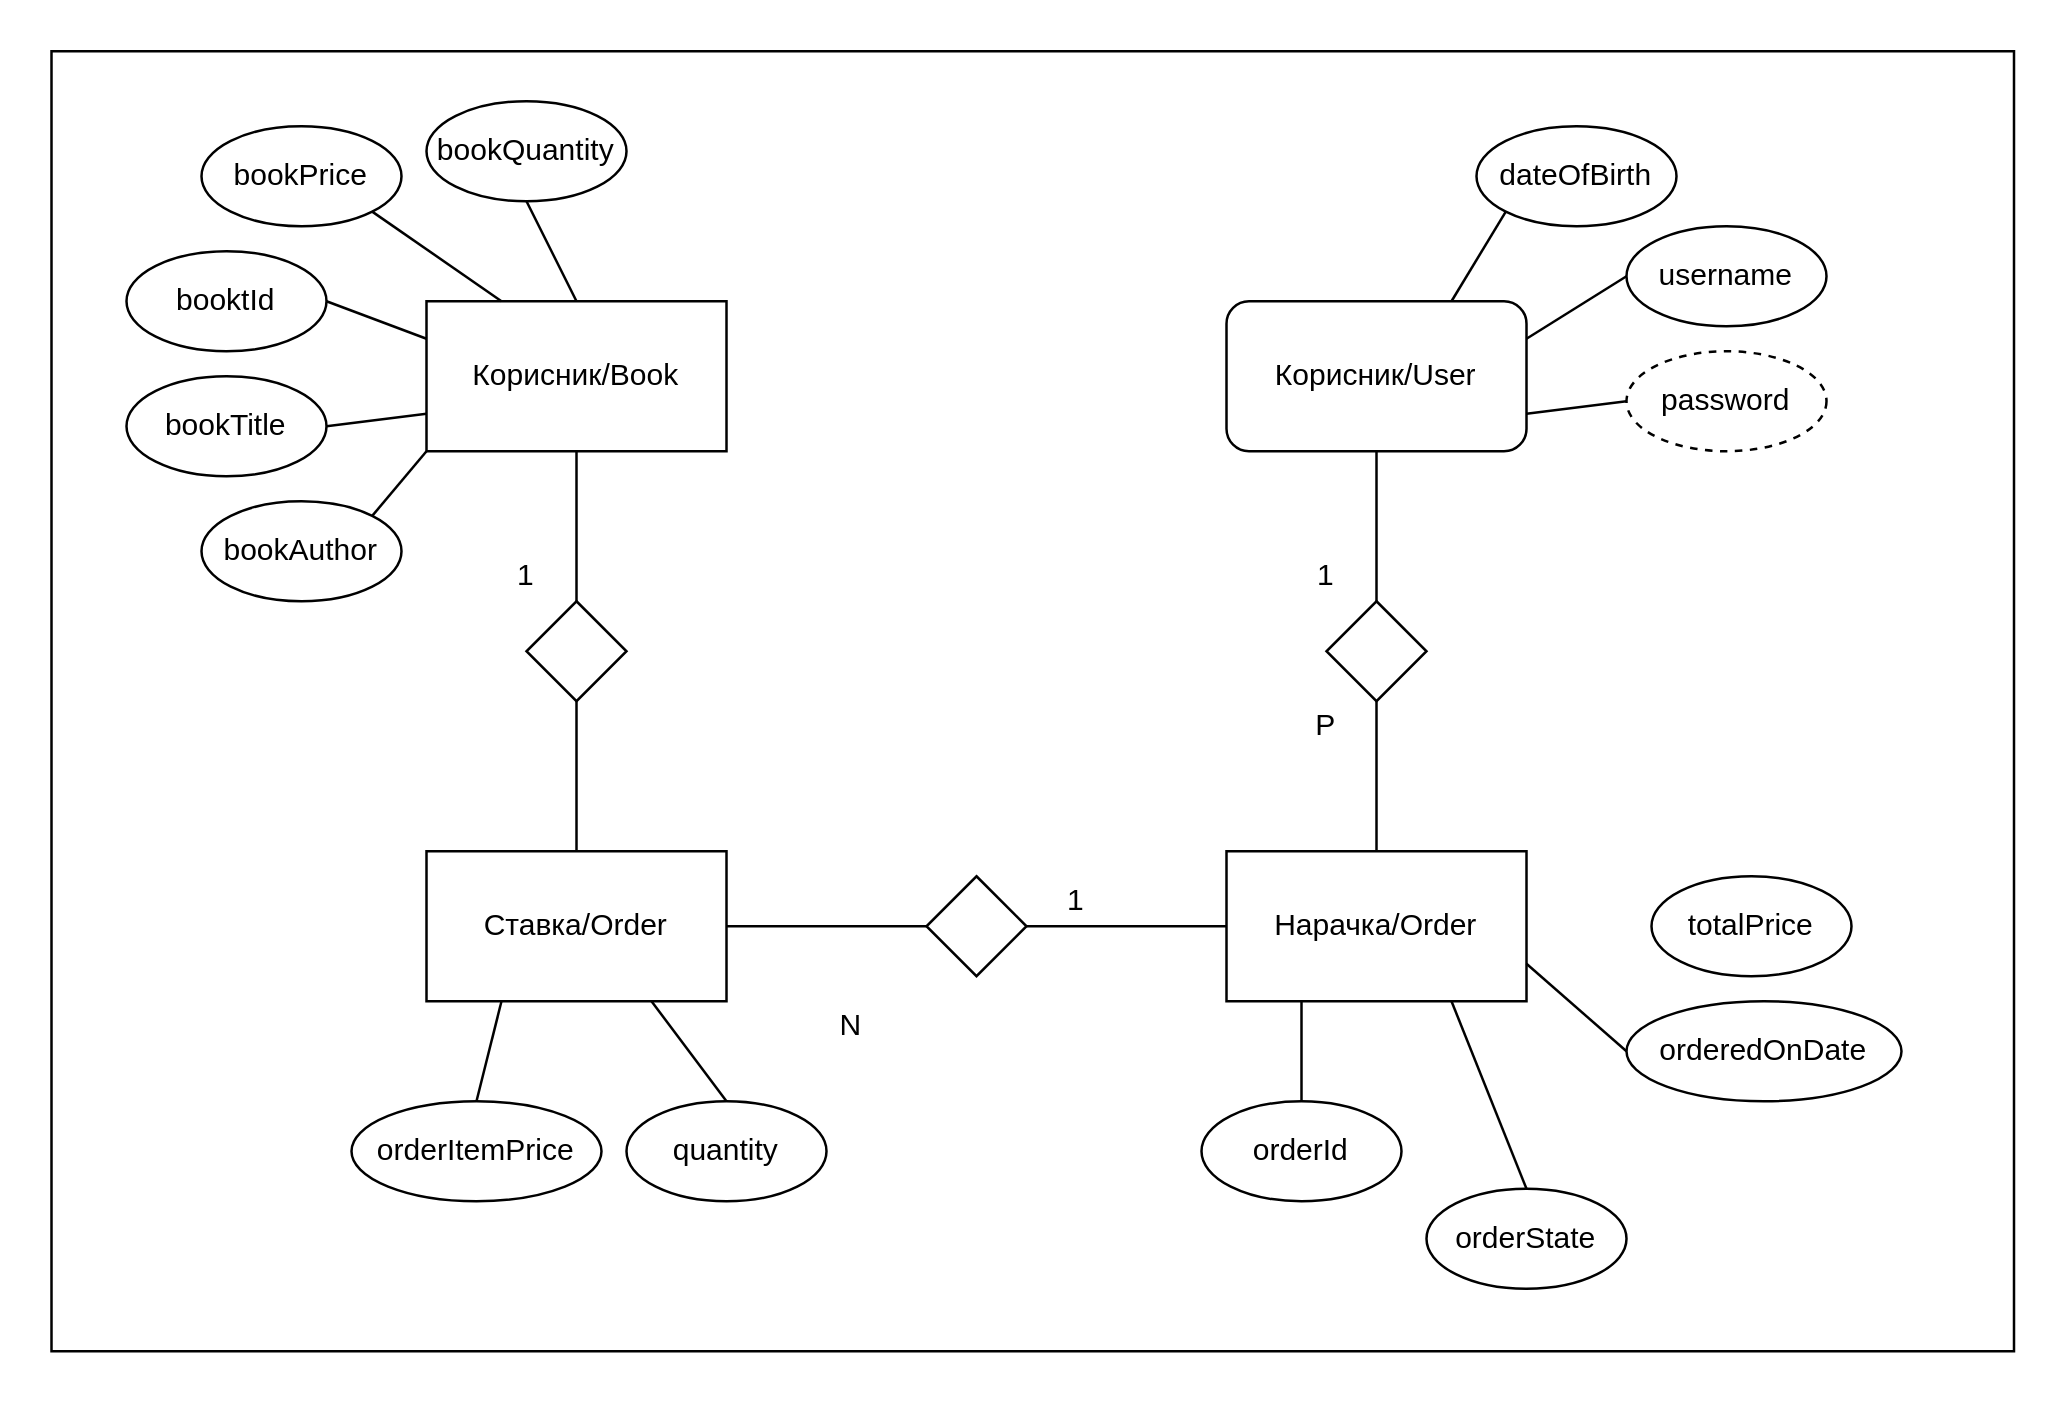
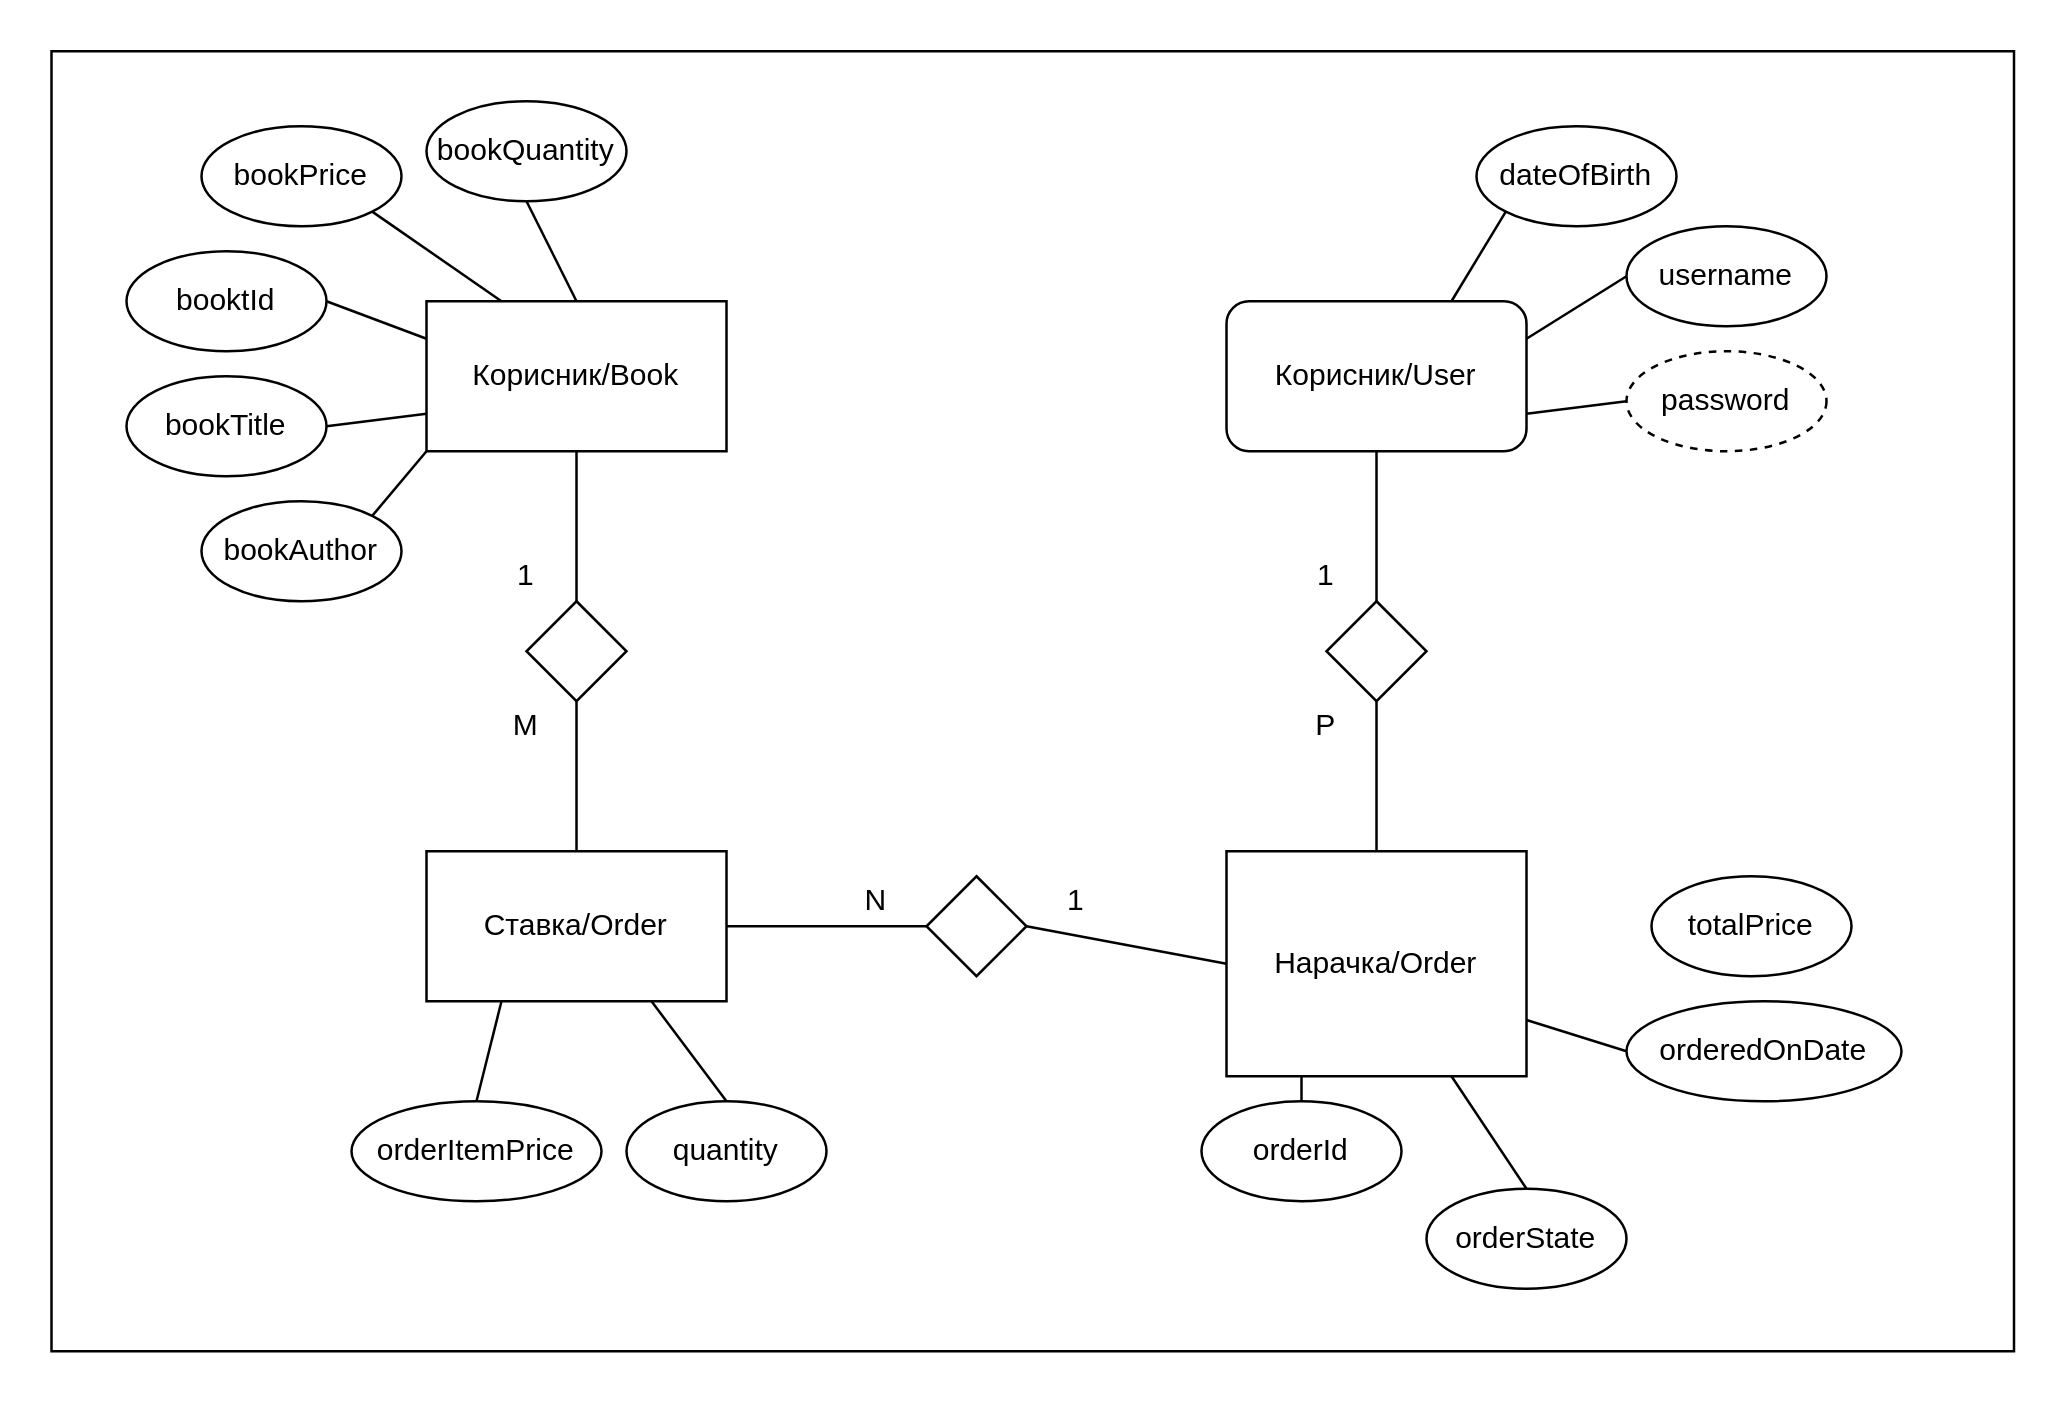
node "M": added
node "Нарачка/Order": size 300x150 -> 300x225
node "N": moved (851, 1026) -> (876, 901)
